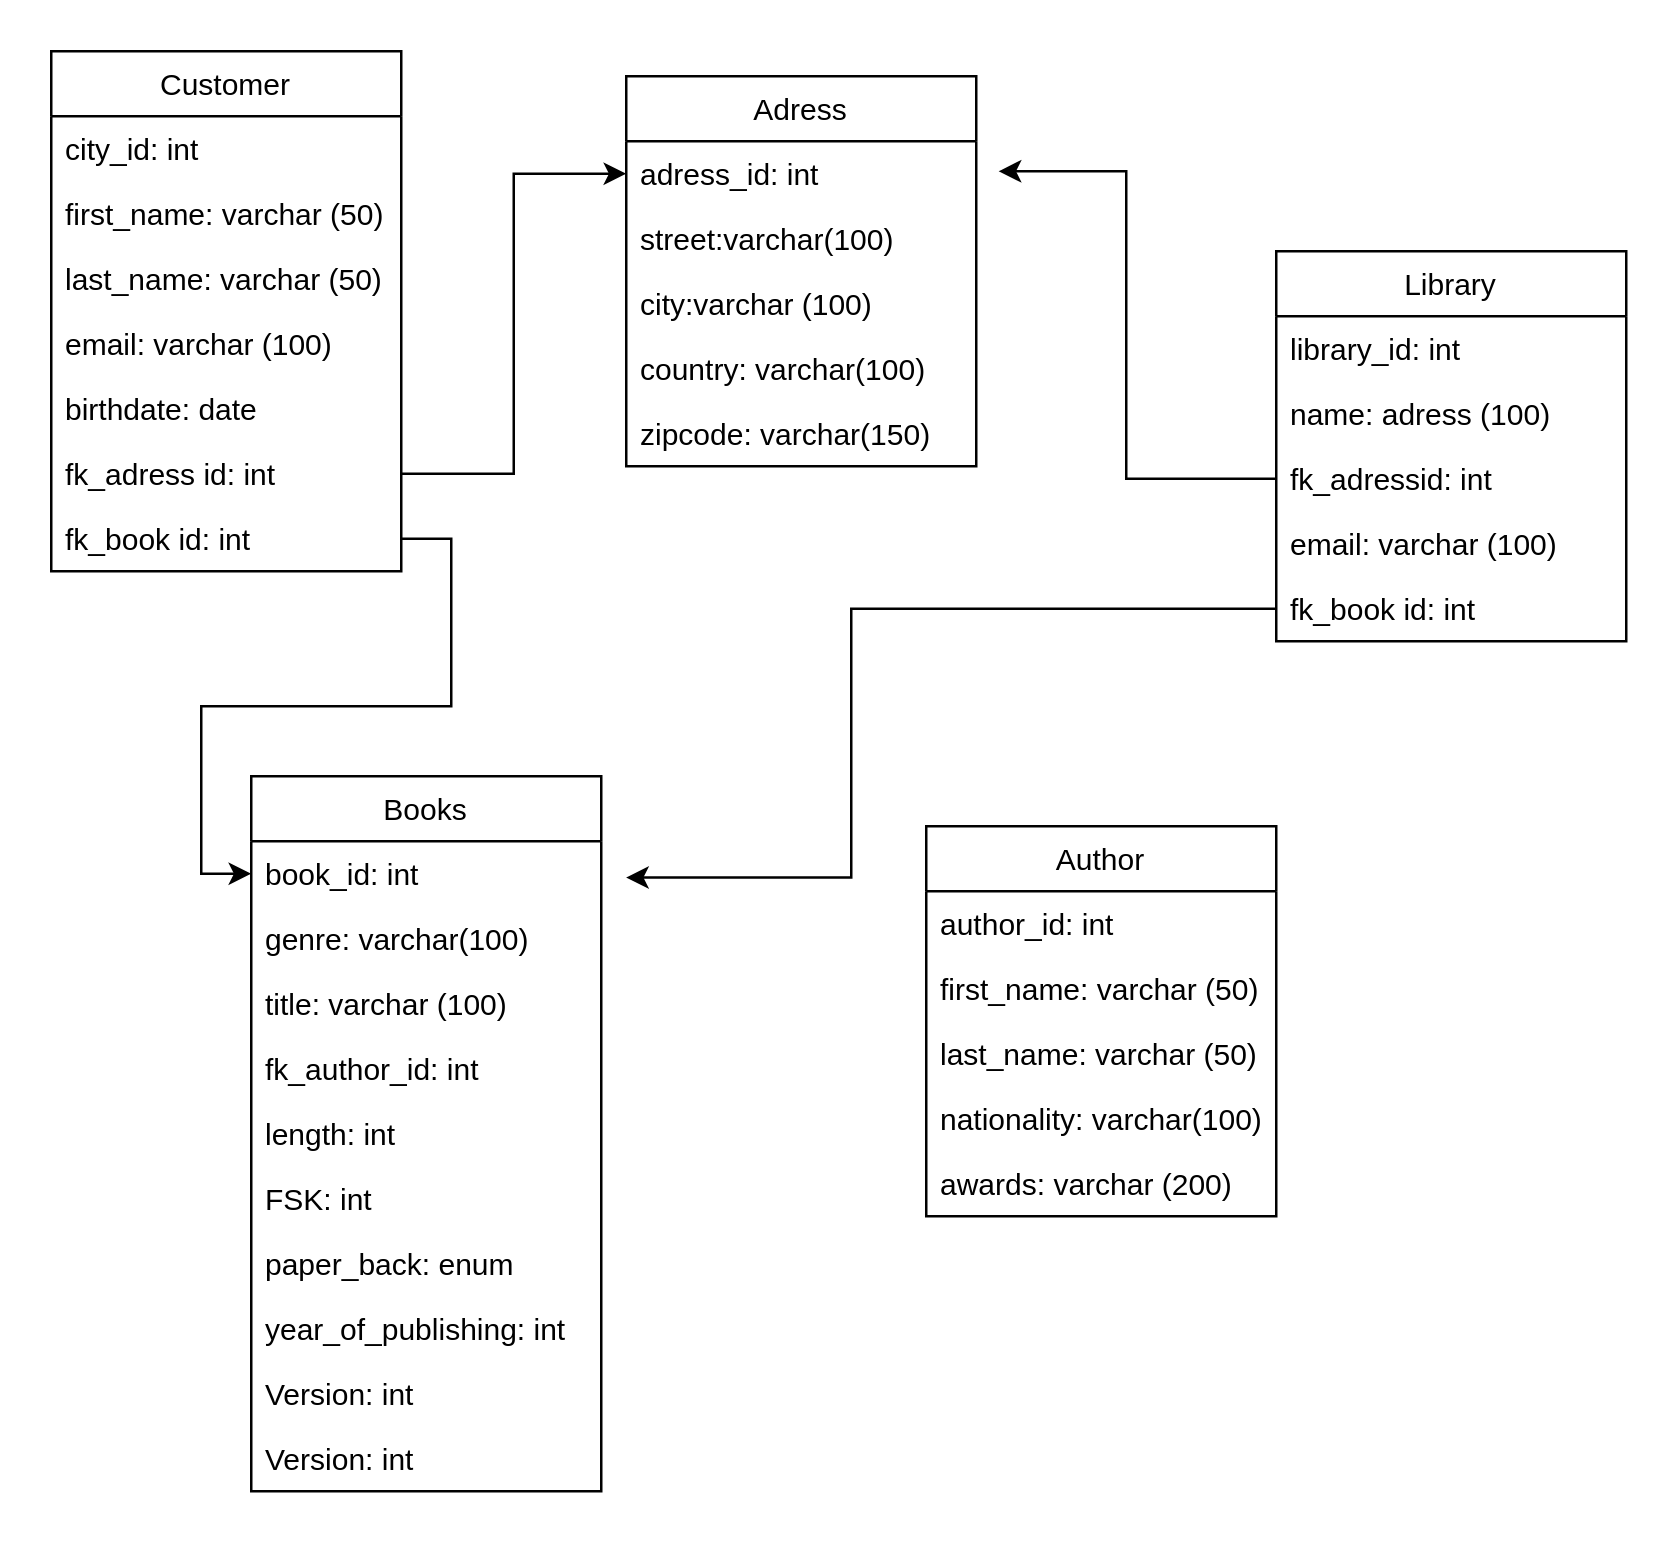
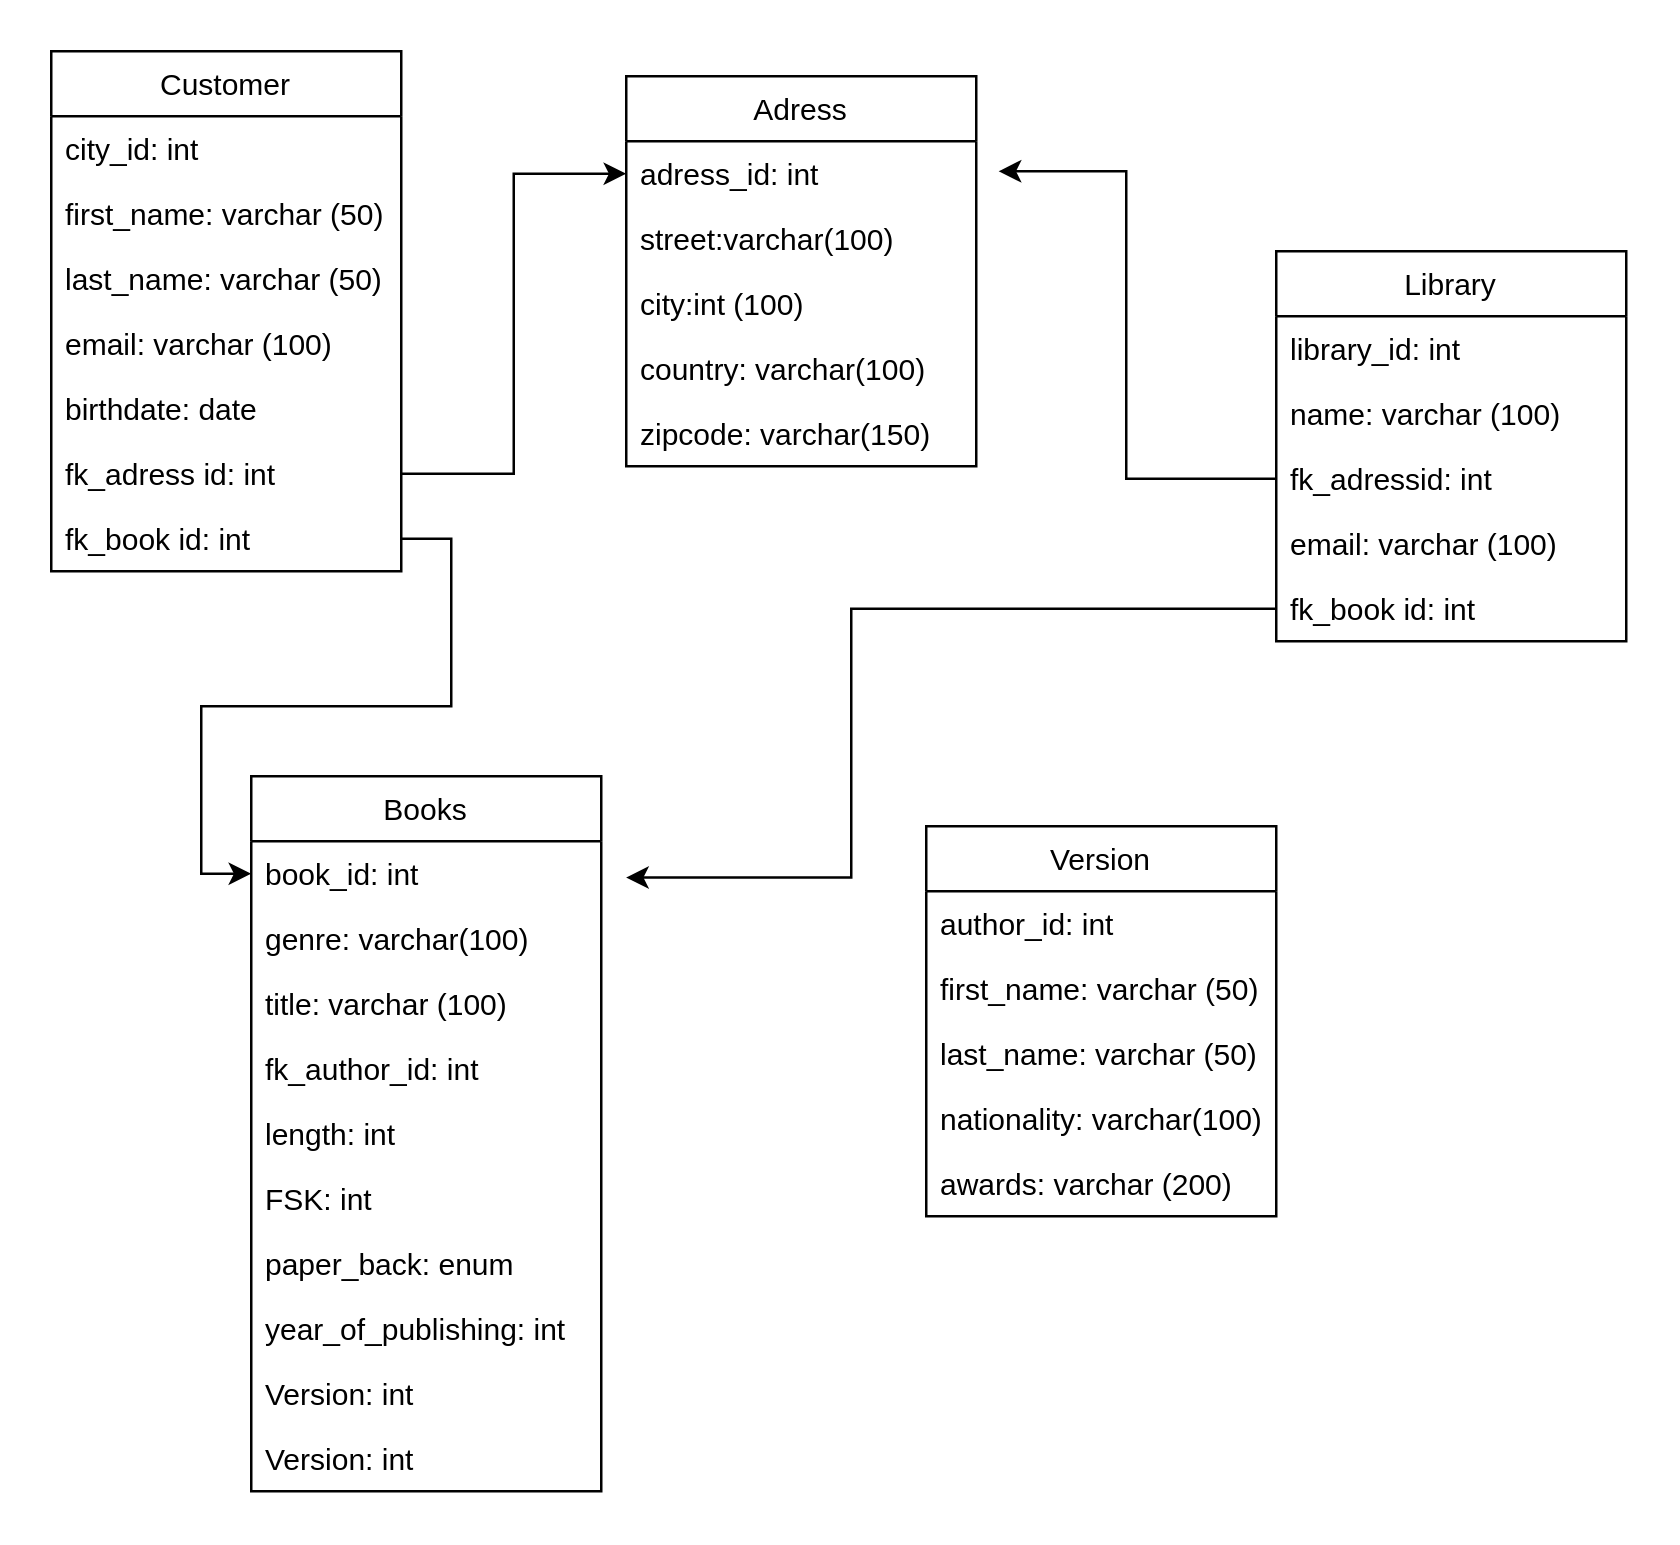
node "city:varchar (100)": label "city:varchar (100)" -> "city:int (100)"
node "name: adress (100)": label "name: adress (100)" -> "name: varchar (100)"
node "Author": label "Author" -> "Version"
